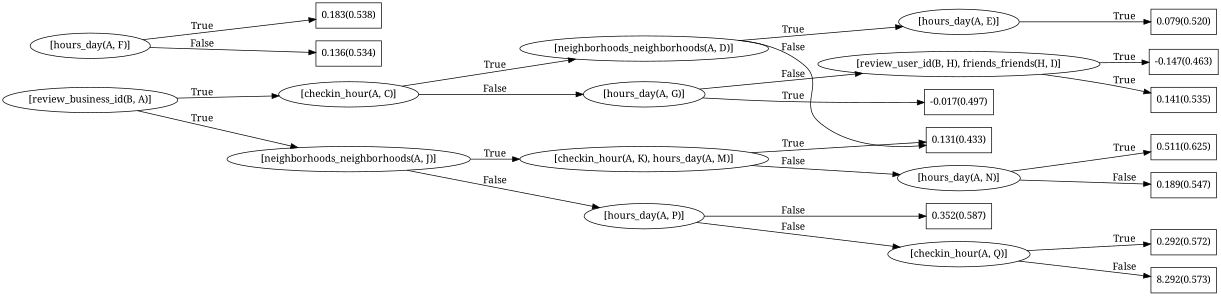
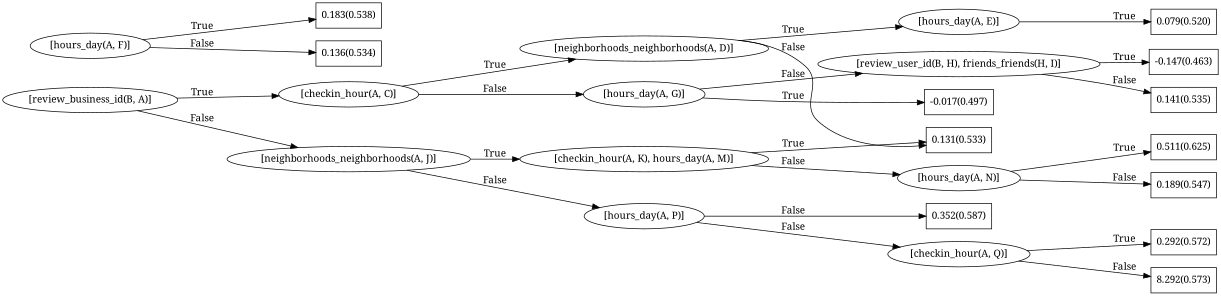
edge "[review_user_id(B, H), friends_friends(H, I)]" -> "0.141(0.535)": label "True" -> "False"
edge "[review_business_id(B, A)]" -> "[neighborhoods_neighborhoods(A, J)]": label "True" -> "False"
node "0.131(0.433)": label "0.131(0.433)" -> "0.131(0.533)"
